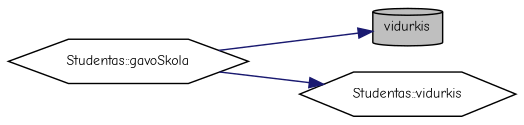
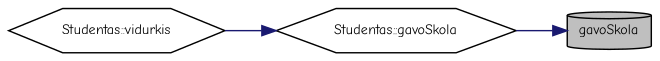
node "vidurkis": label "vidurkis" -> "gavoSkola"
edge "Studentas::gavoSkola" -> "Studentas::vidurkis": reversed
